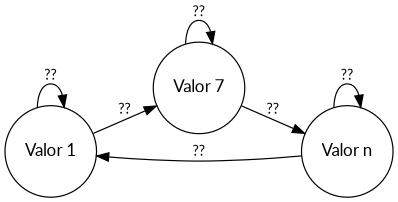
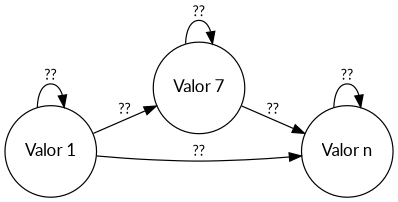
edge "Valor n" -> "Valor 1": reversed
